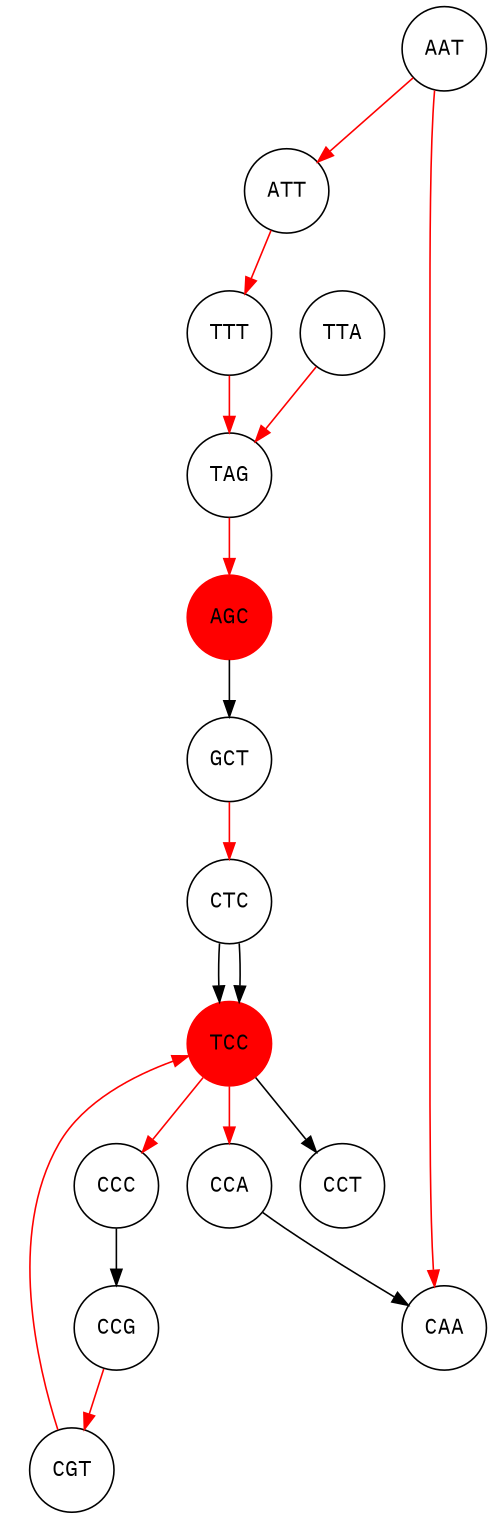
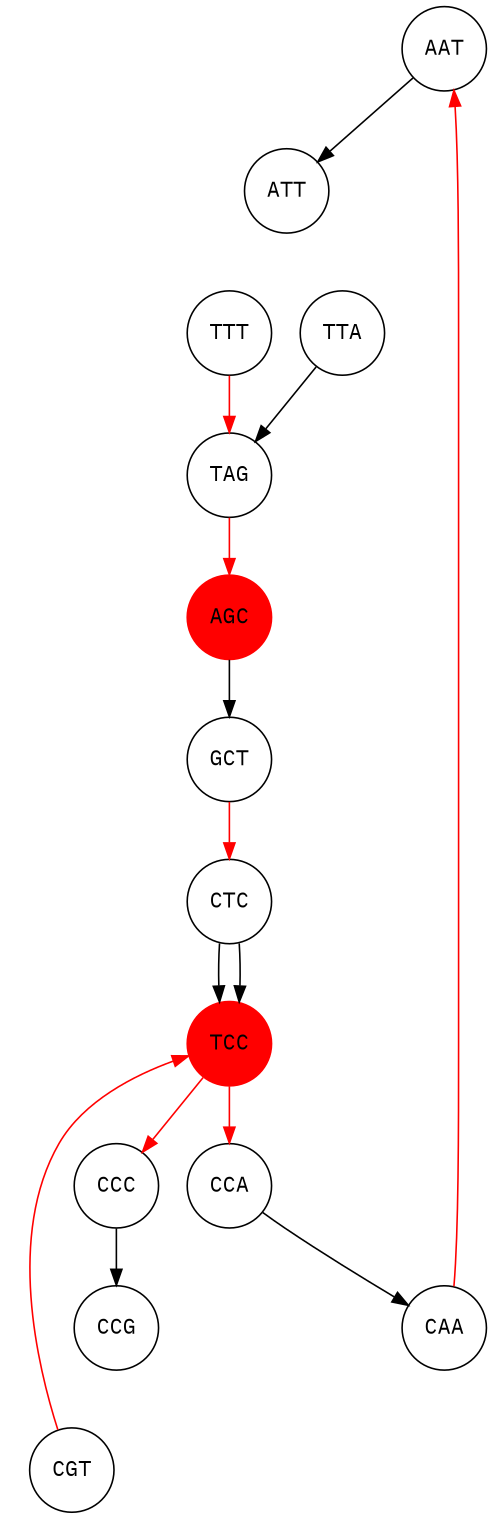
edge "AAT" -> "ATT": color red -> black
edge "ATT" -> "TTT": removed
edge "TTA" -> "TAG": color red -> black
edge "AAT" -> "CAA": reversed
node "CCT": removed
edge "CCG" -> "CGT": removed
